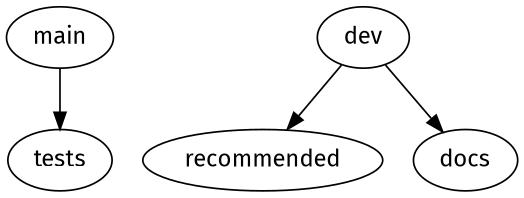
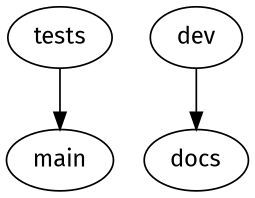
edge "main" -> "tests": reversed
node "recommended": removed
